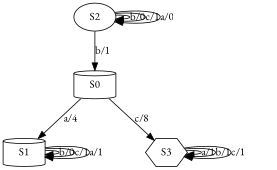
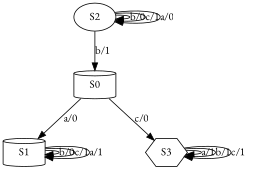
edge "S0" -> "S1": label "a/4" -> "a/0"
edge "S0" -> "S3": label "c/8" -> "c/0"
